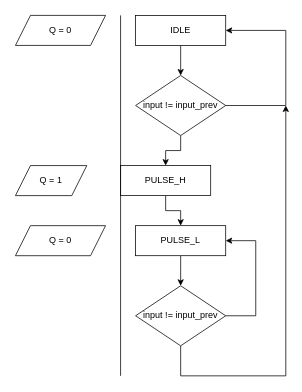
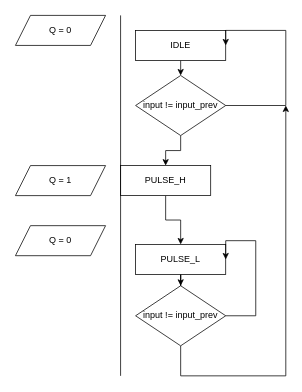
node "IDLE": moved (180, 30) -> (180, 45)
node "Q = 1": size 71x30 -> 90x30
node "PULSE_L": moved (180, 240) -> (180, 259)
